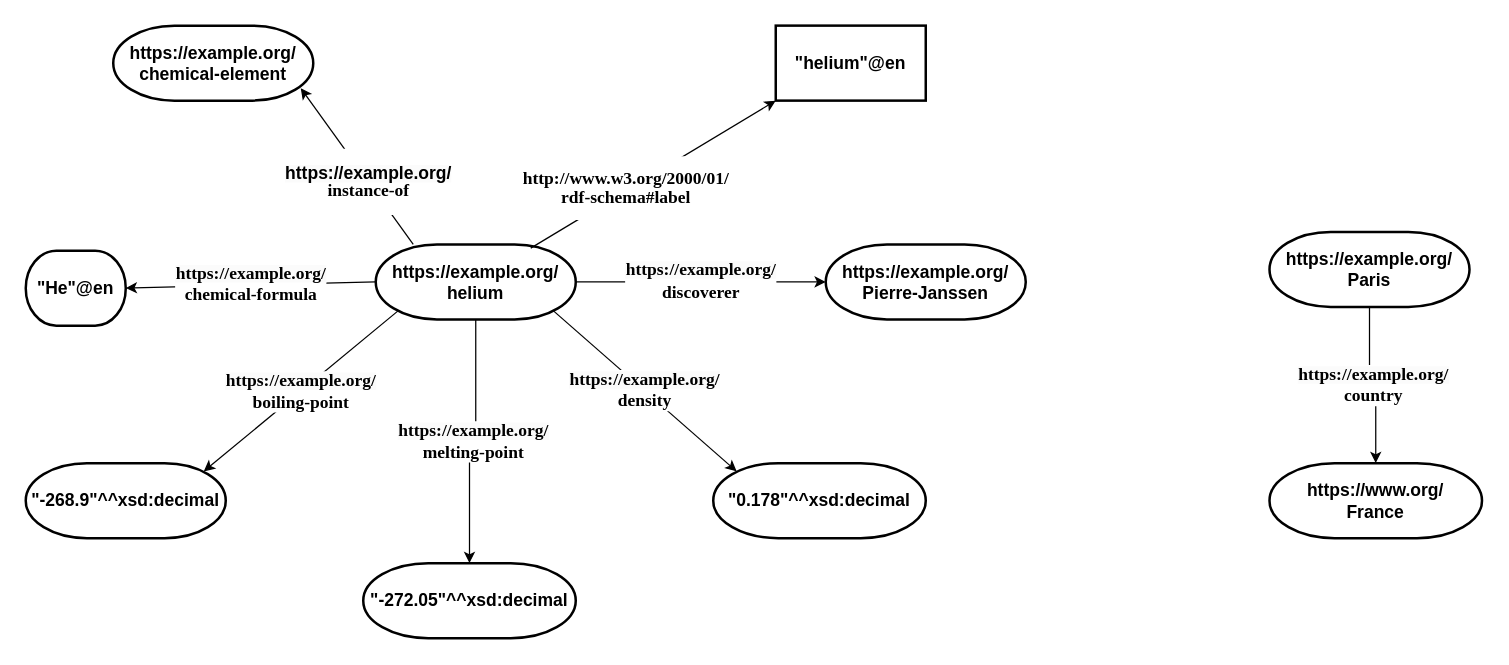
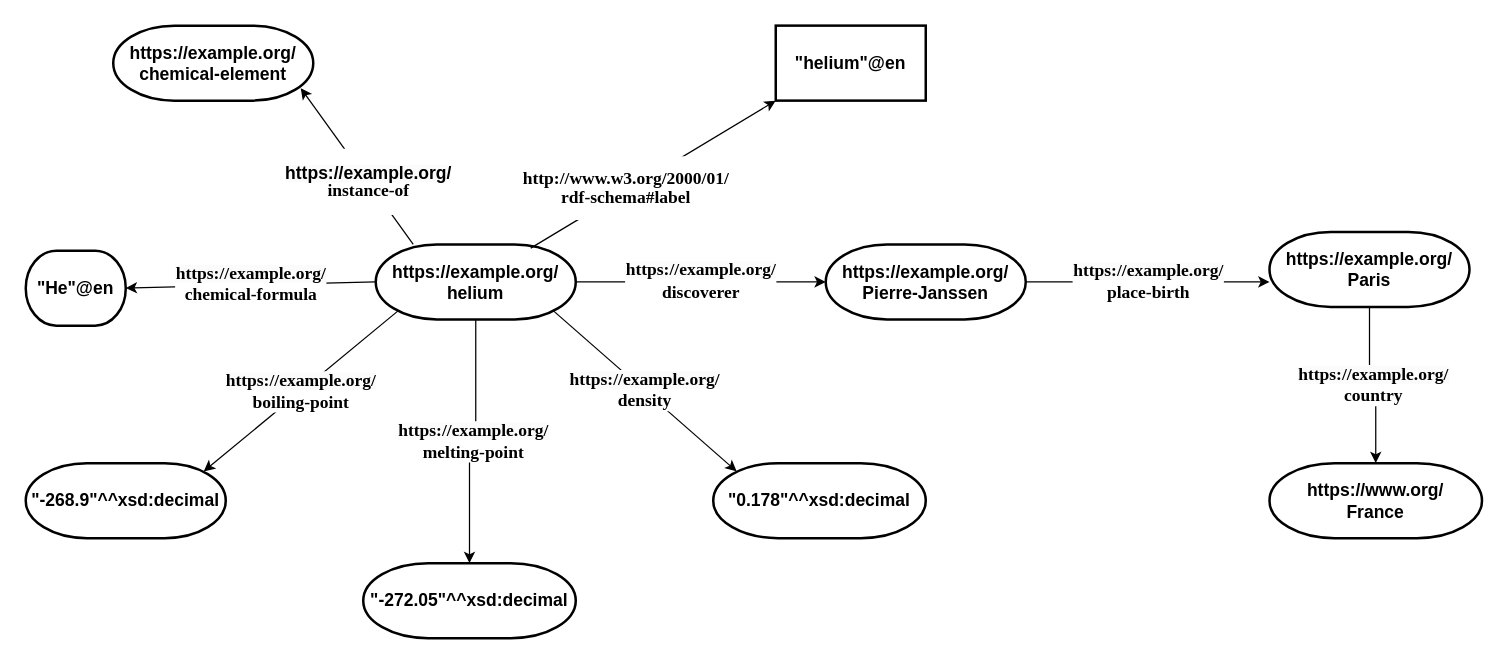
edge "https://example.org/ Pierre-Janssen" -> "https://example.org/ Paris": added, label "https://example.org/ place-birth"
